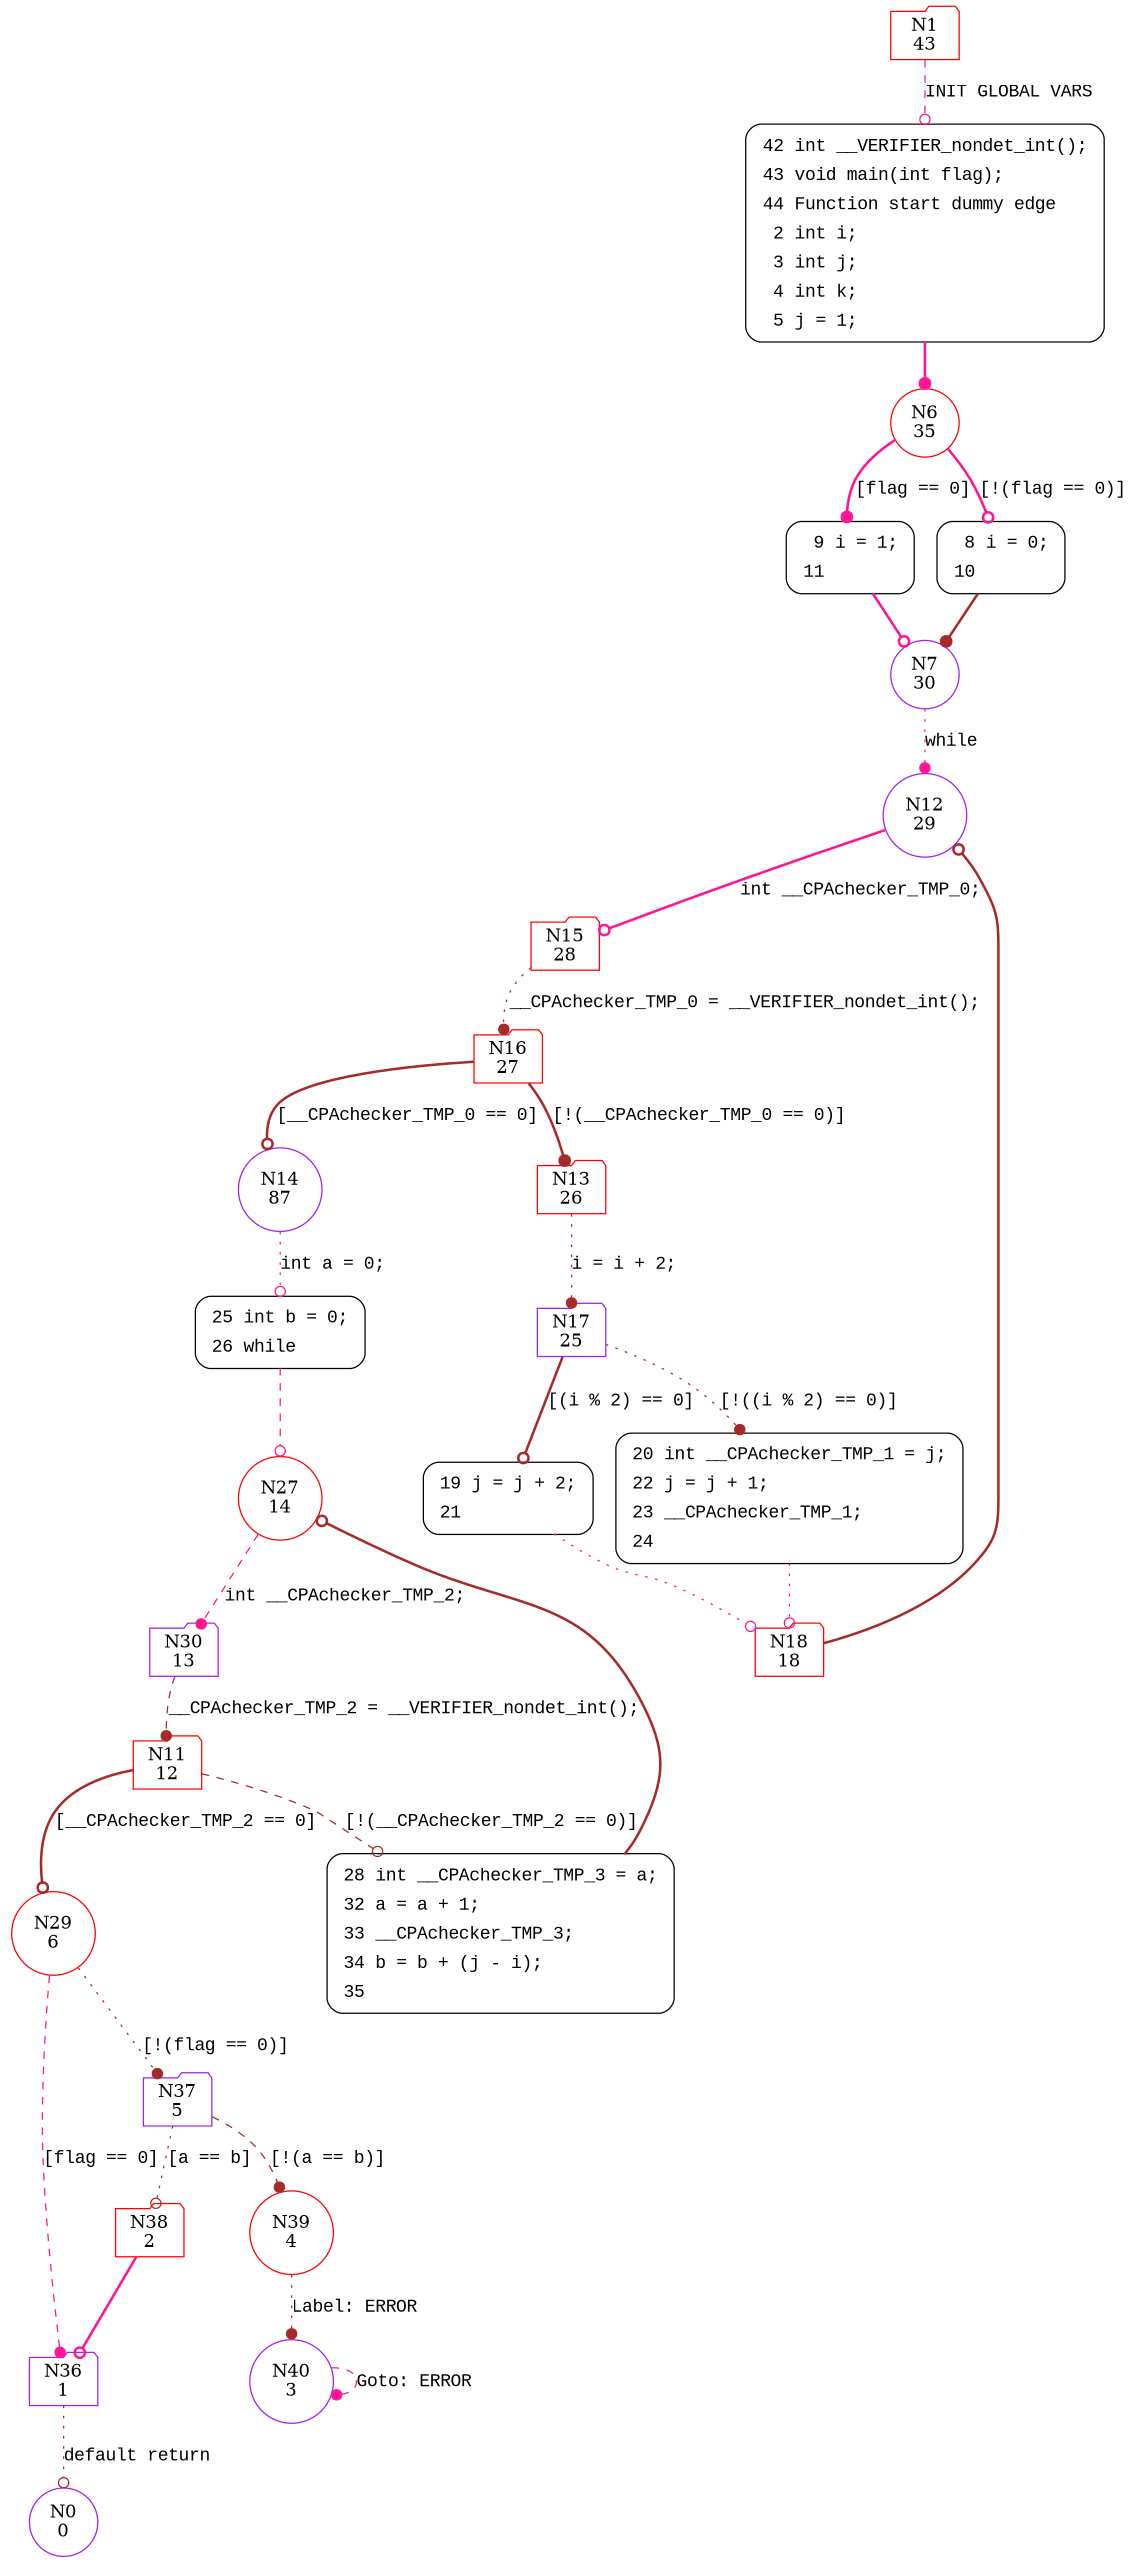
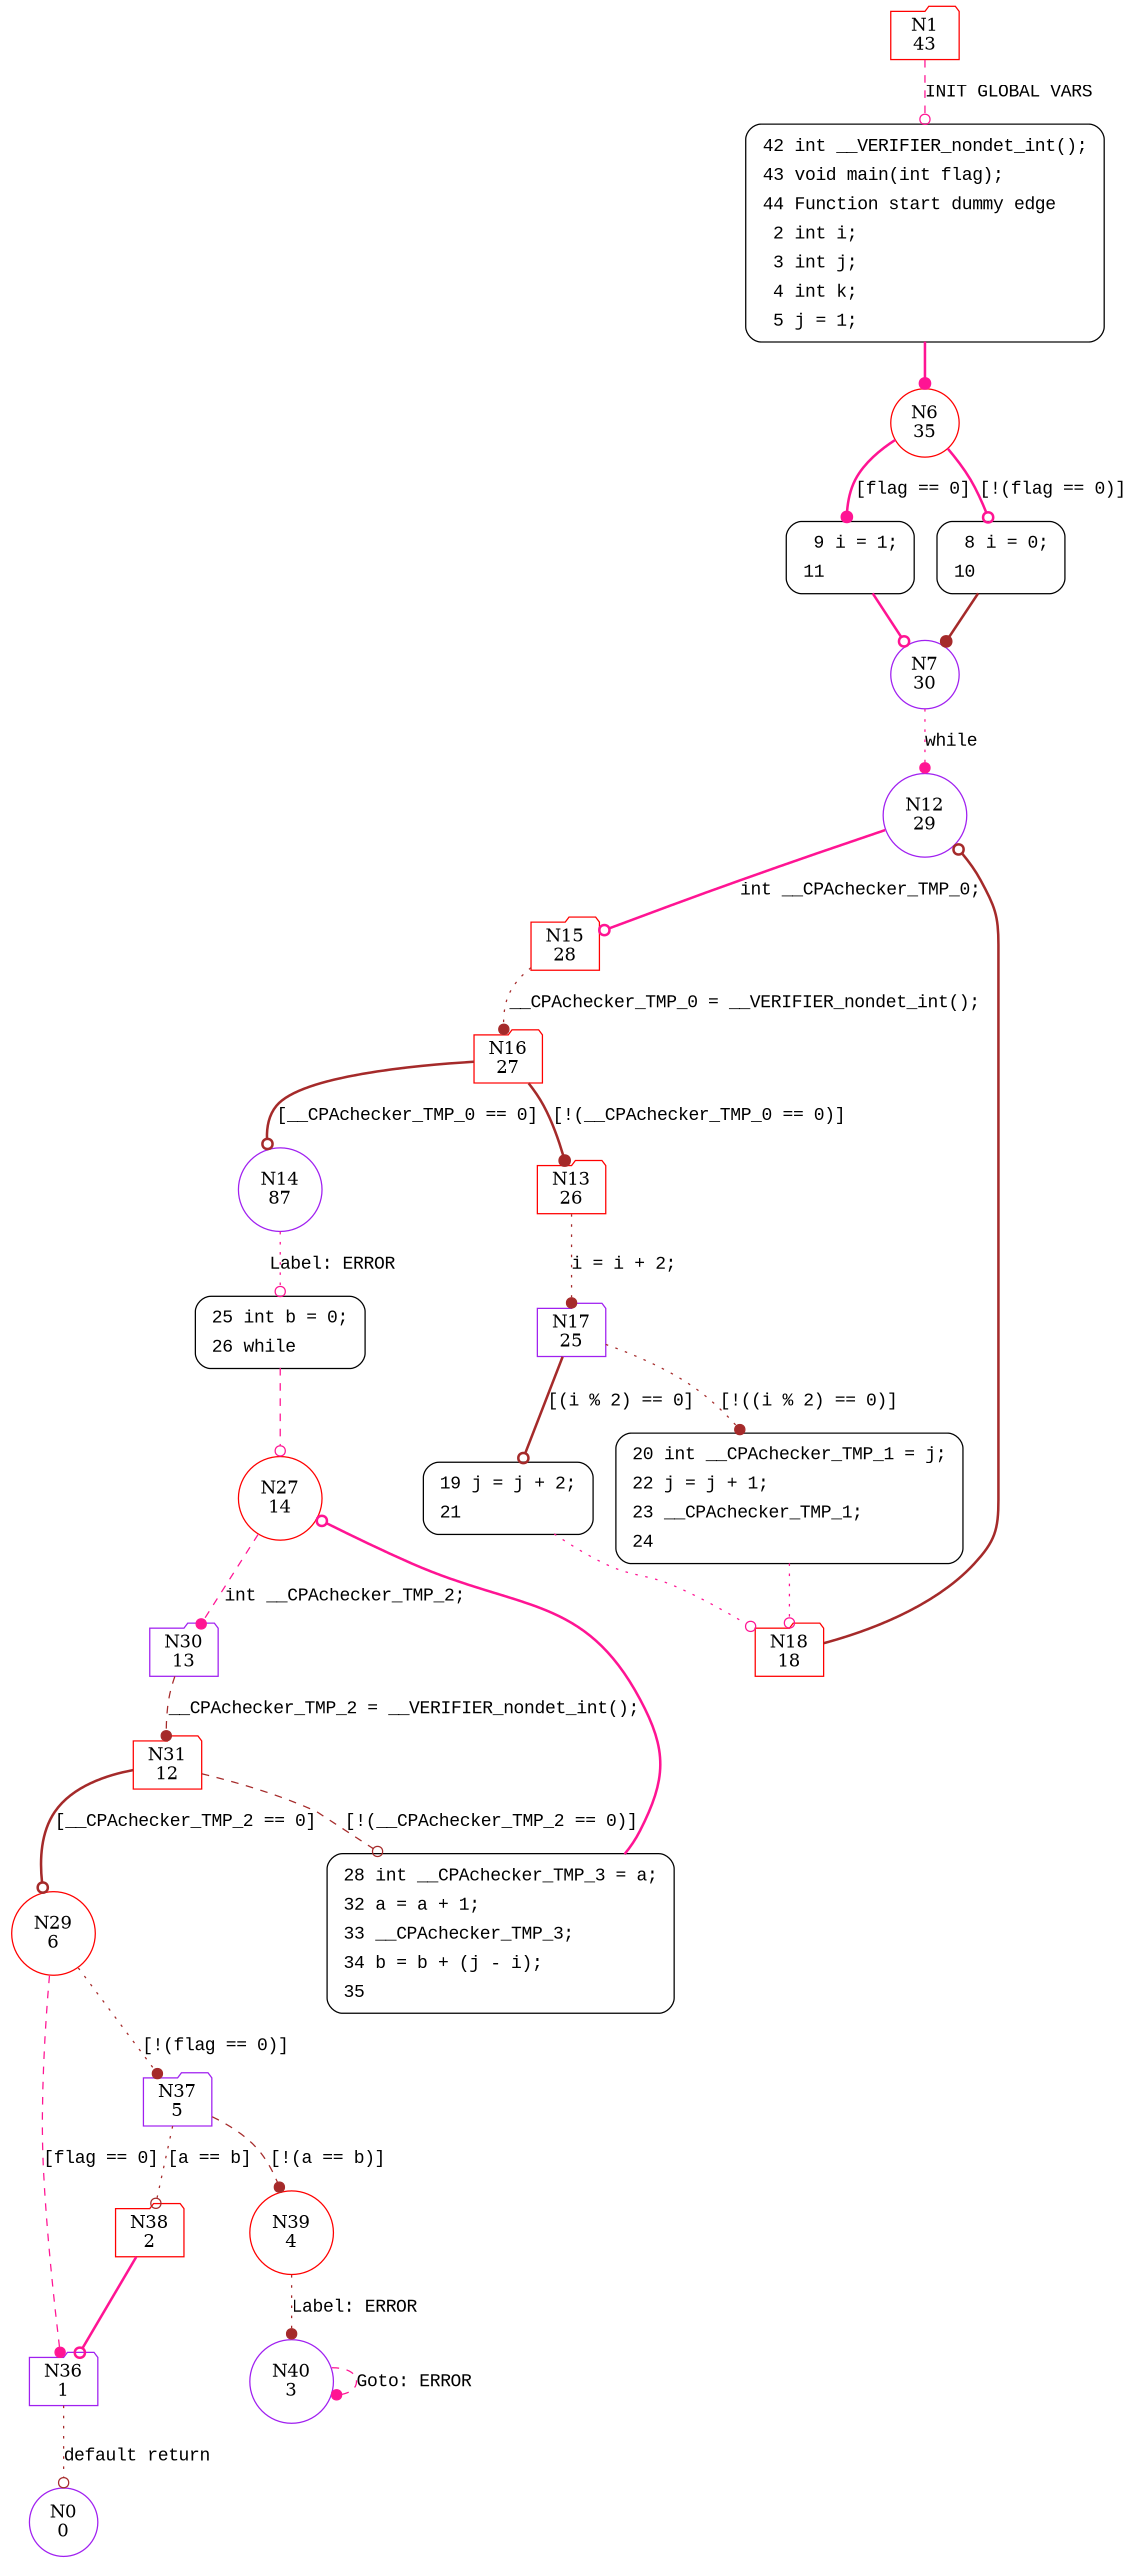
edge "N14 87" -> "25": label "int a = 0;" -> "Label: ERROR"
edge "28" -> "N27 14": color brown -> deeppink
node "N11 12": label "N11 12" -> "N31 12"
